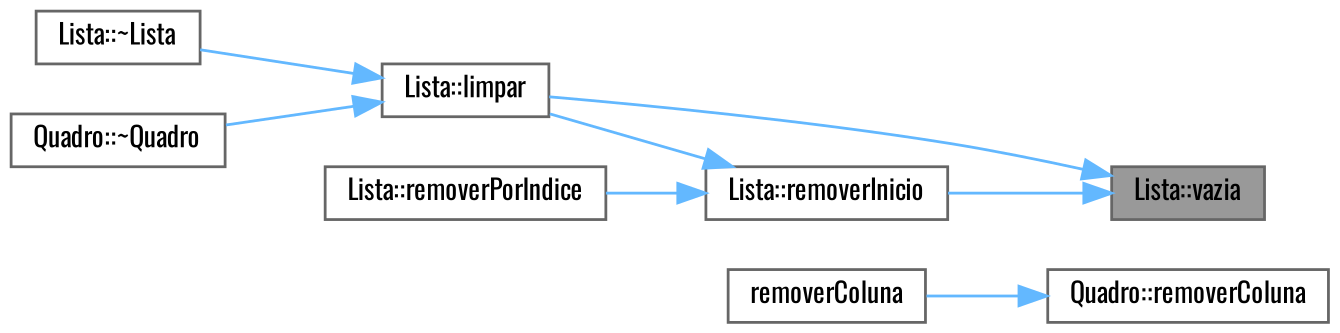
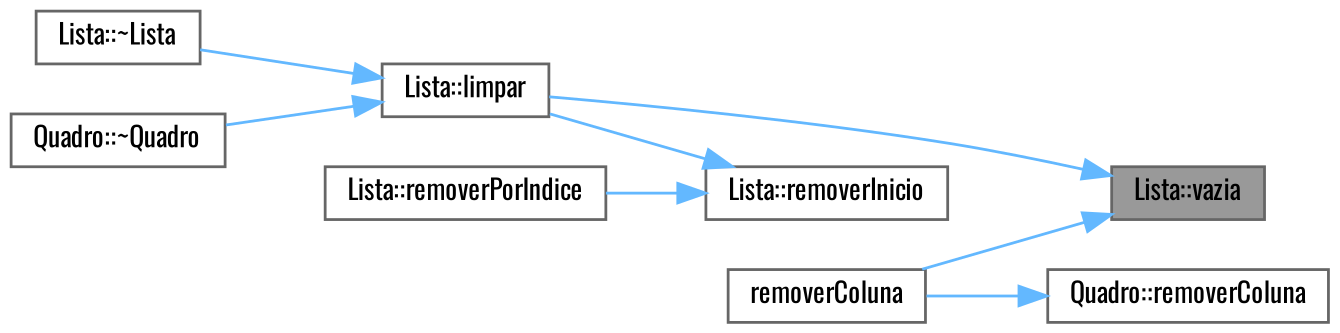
edge "Lista::removerInicio" -> "Lista::vazia": now "removerColuna" -> "Lista::vazia"
